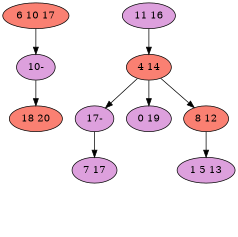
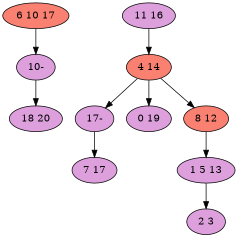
node "18 20": fillcolor salmon -> plum
node "2 3": added
